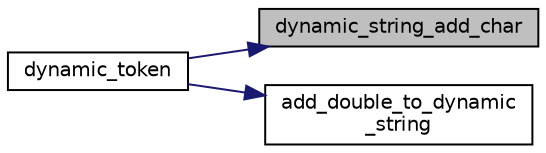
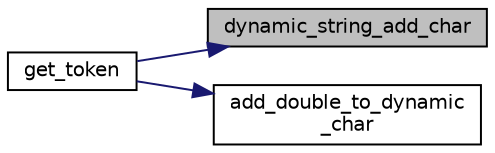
node "dynamic_token": label "dynamic_token" -> "get_token"
node "add_double_to_dynamic _string": label "add_double_to_dynamic _string" -> "add_double_to_dynamic _char"
